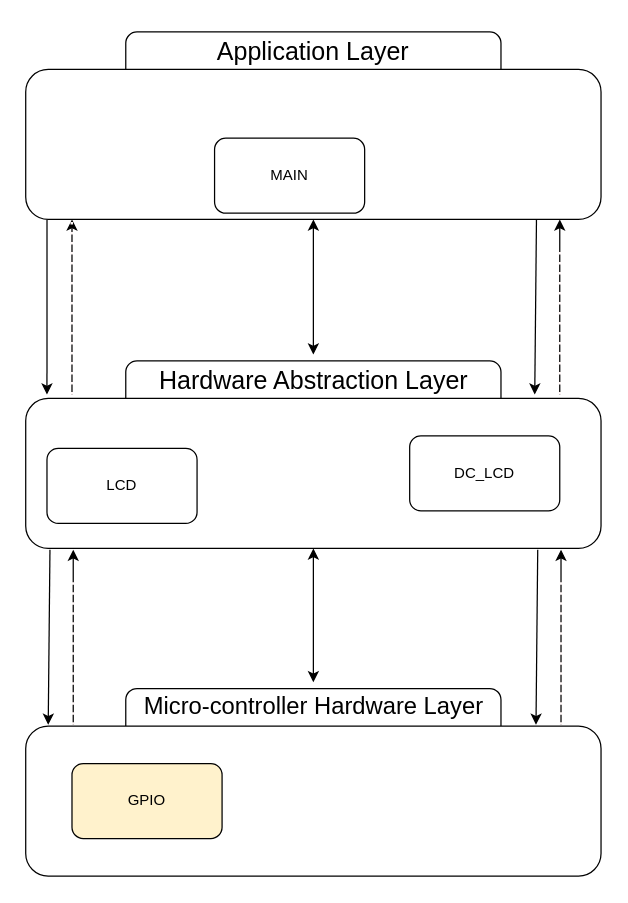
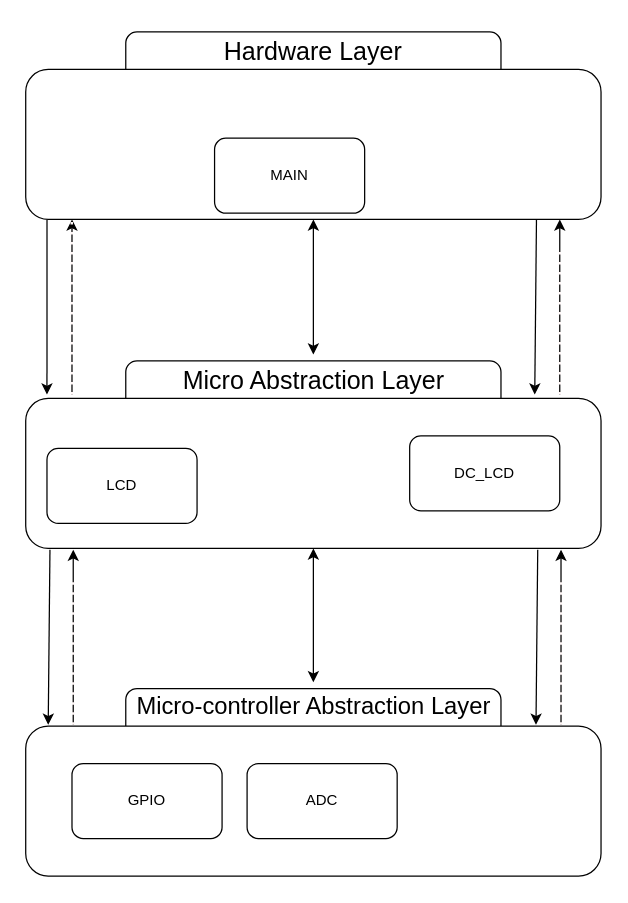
node "Application Layer": label "Application Layer" -> "Hardware Layer"
node "Hardware Abstraction Layer": label "Hardware Abstraction Layer" -> "Micro Abstraction Layer"
node "Micro-controller Hardware Layer": label "Micro-controller Hardware Layer" -> "Micro-controller Abstraction Layer"
node "GPIO": fillcolor #fff2cc -> #ffffff
node "ADC": added
